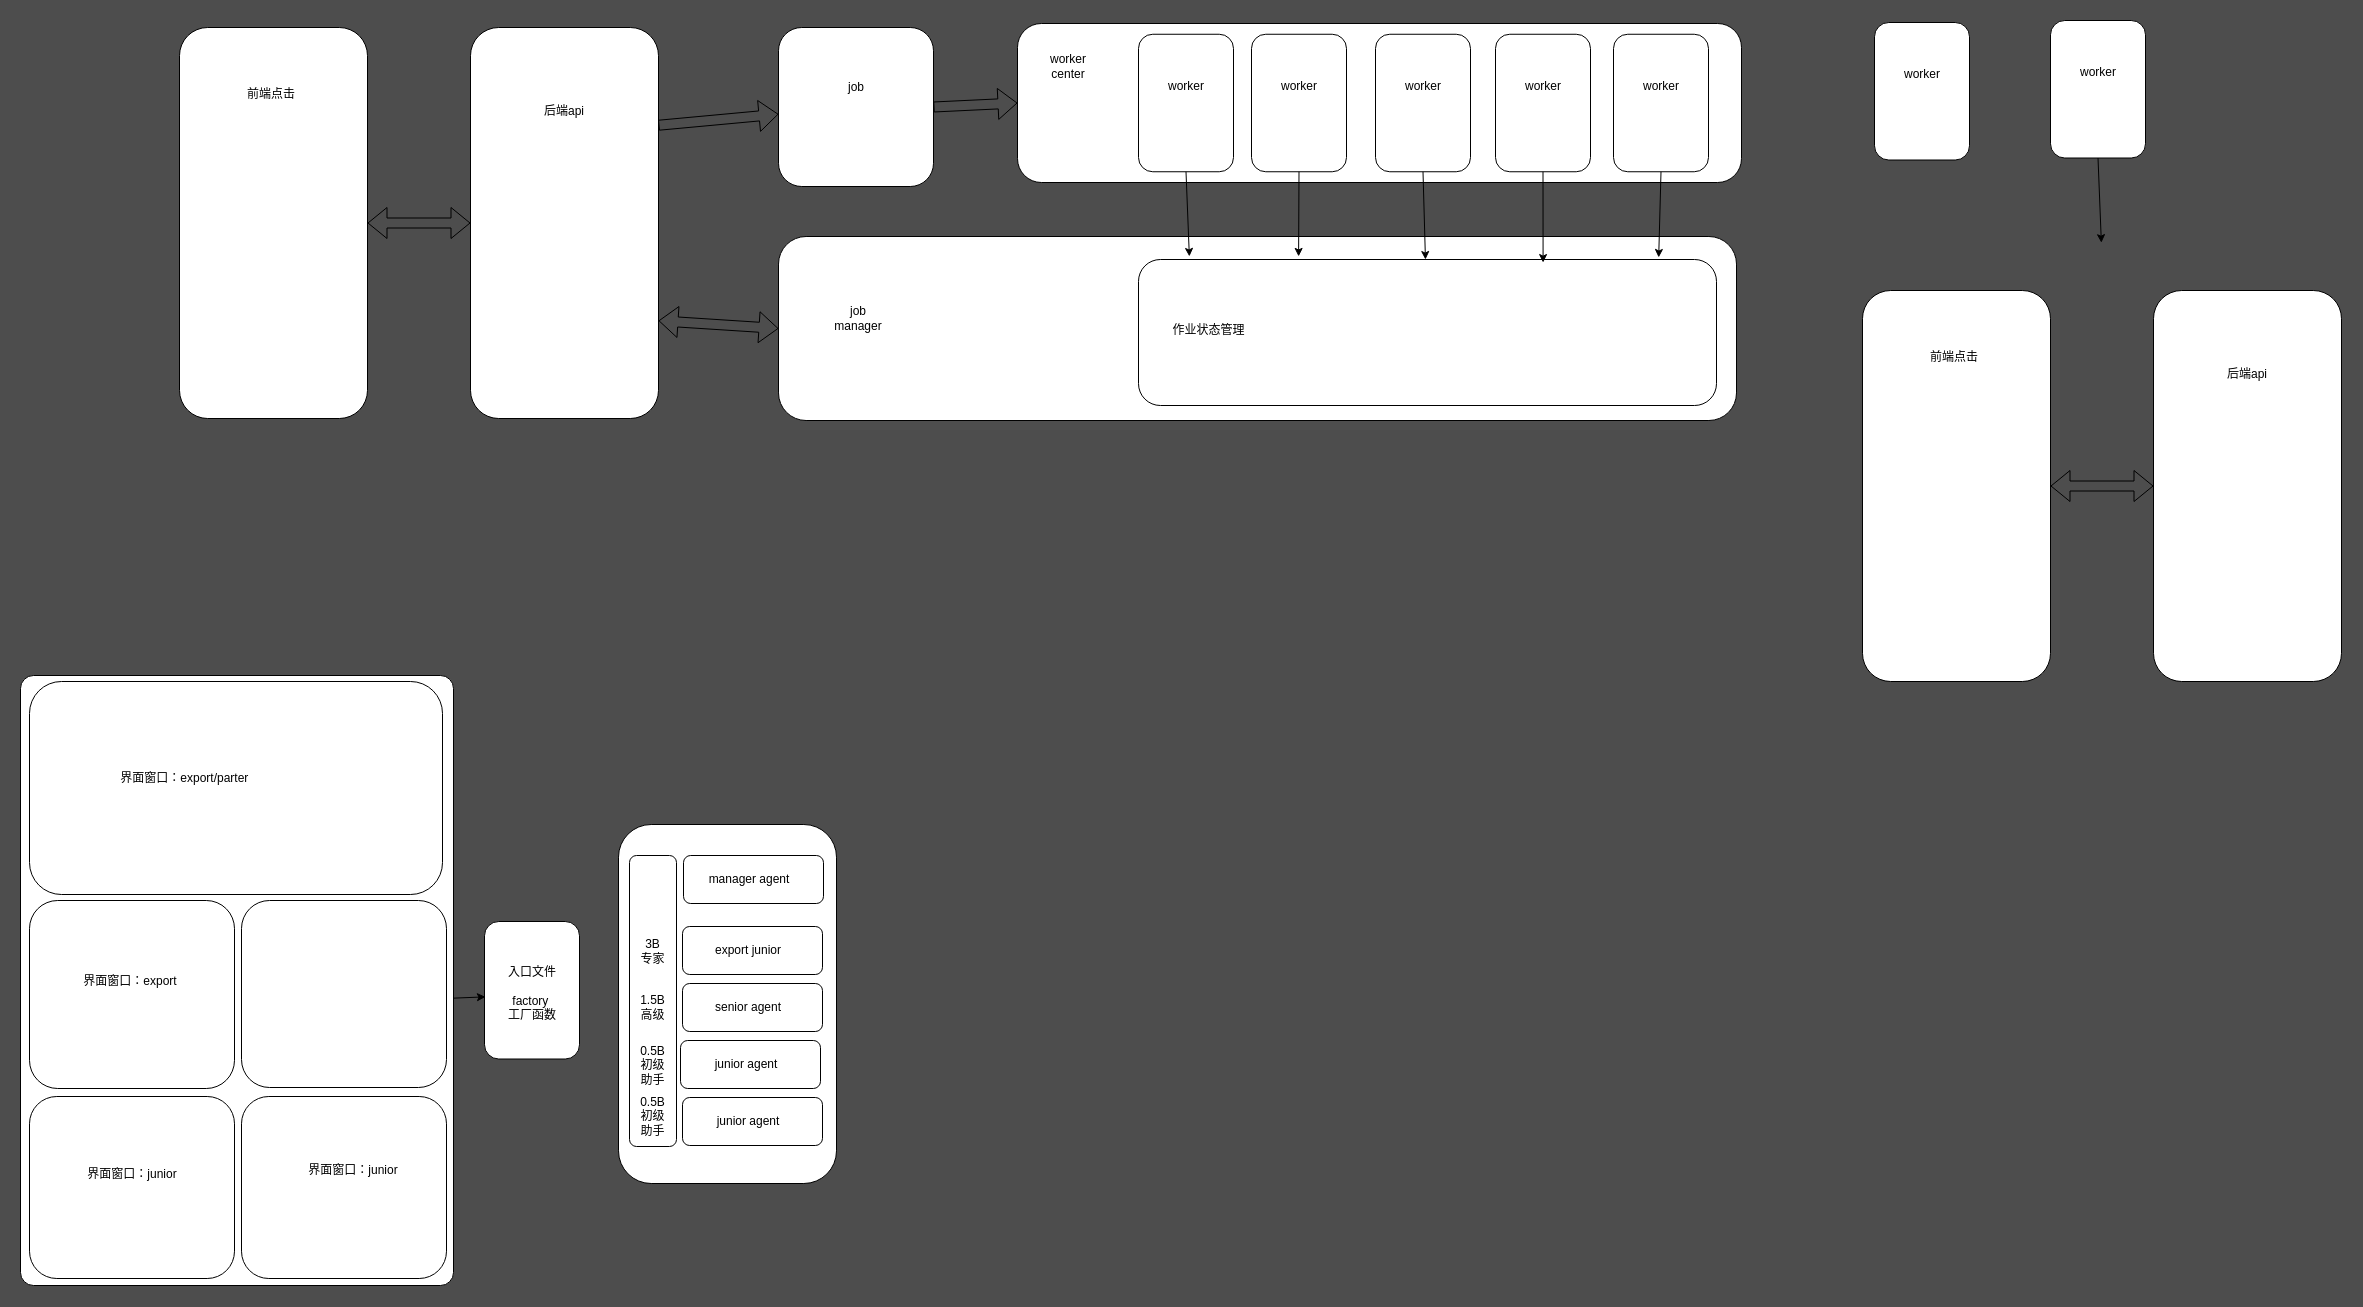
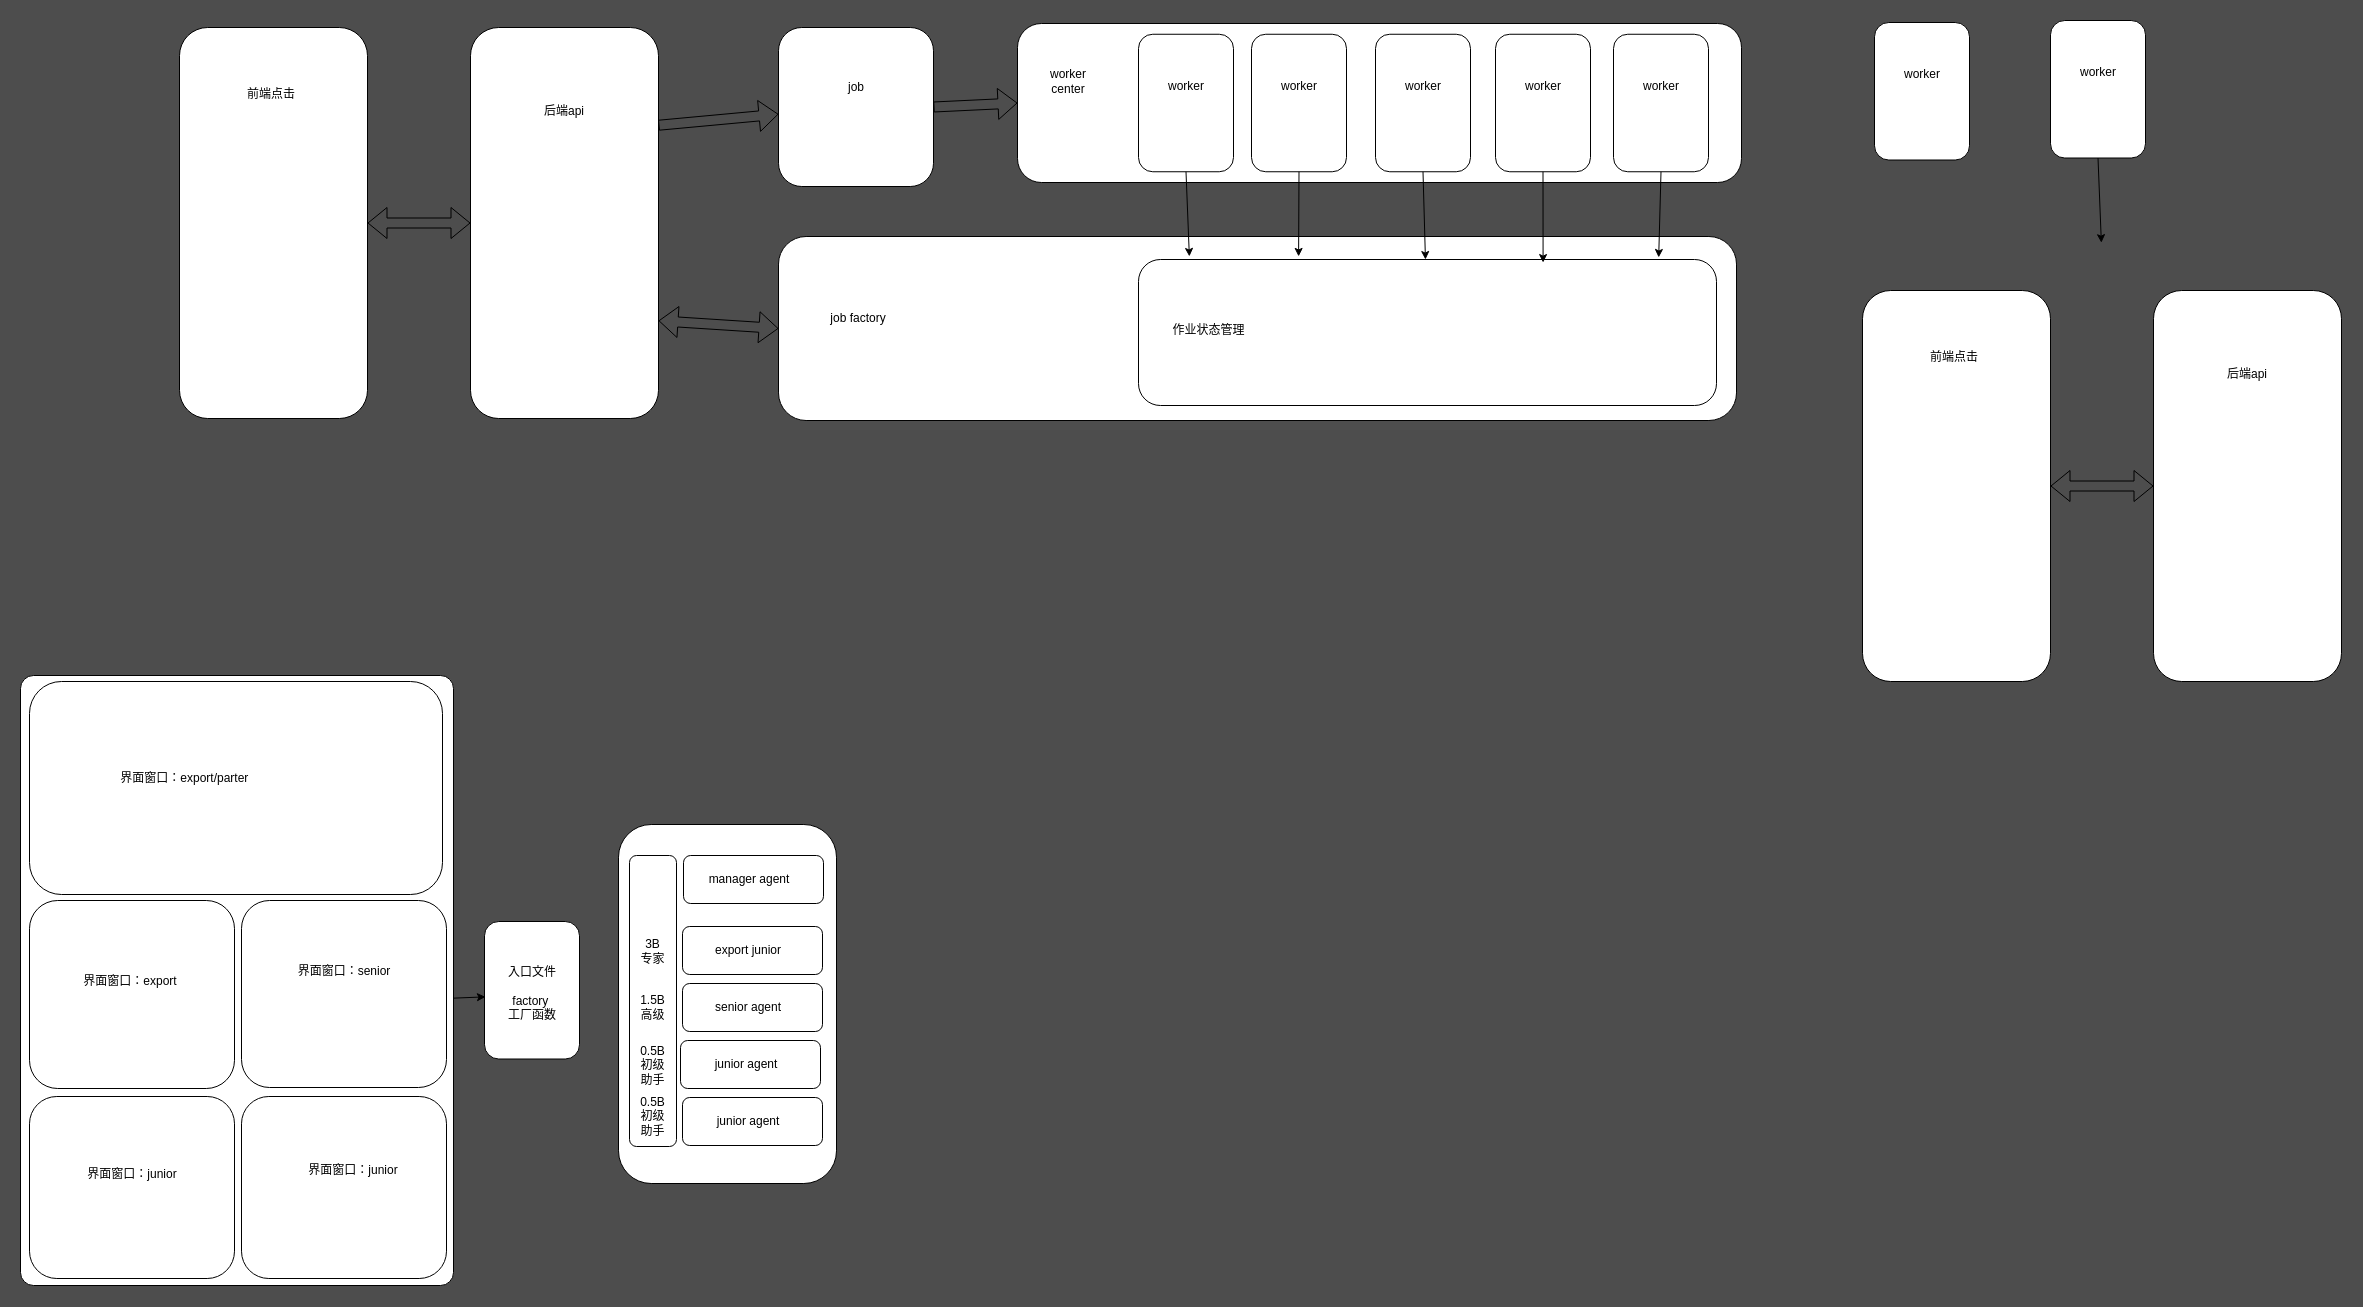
node "worker center": moved (1069, 67) -> (1069, 82)
node "job manager": label "job manager" -> "job factory"
node "界面窗口：senior": added
